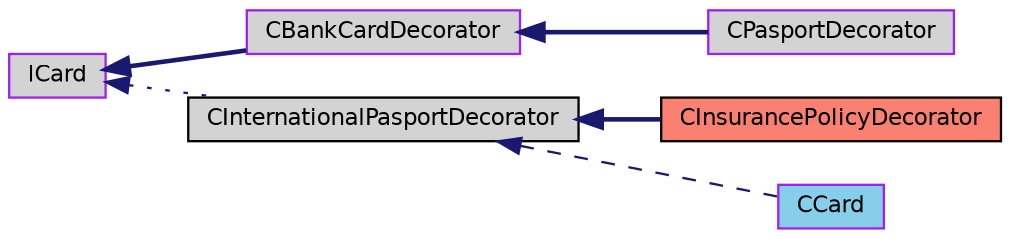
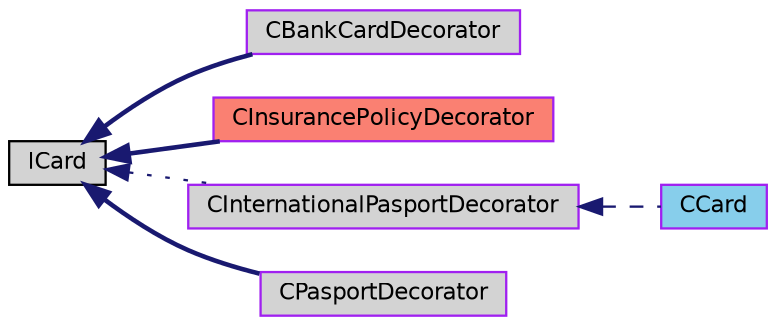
edge "CPasportDecorator" -> "CBankCardDecorator": now "CPasportDecorator" -> "ICard"
node "ICard": color purple -> black
node "CInternationalPasportDecorator": color black -> purple
edge "CInsurancePolicyDecorator" -> "CInternationalPasportDecorator": now "CInsurancePolicyDecorator" -> "ICard"
node "CInsurancePolicyDecorator": color black -> purple
